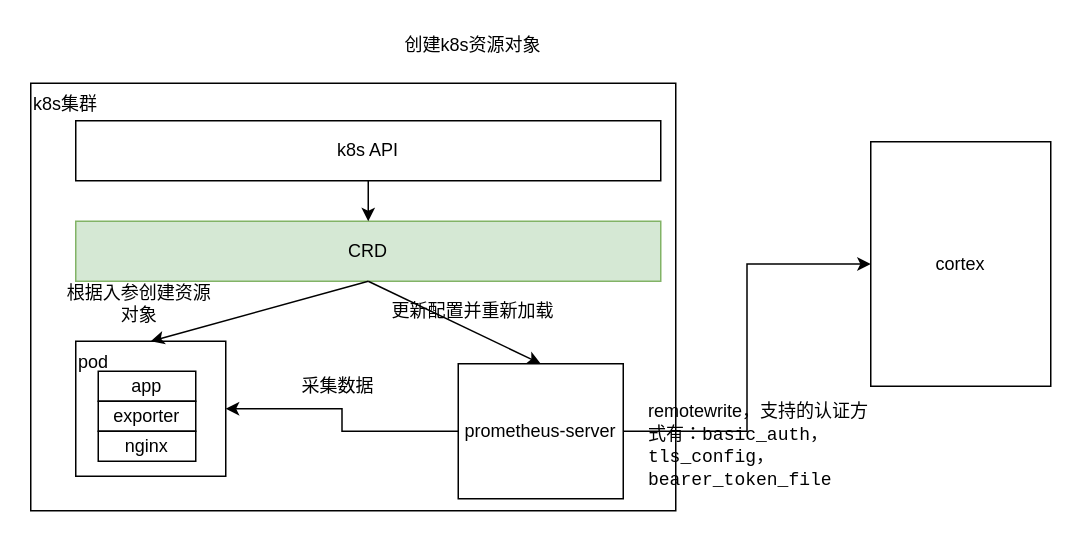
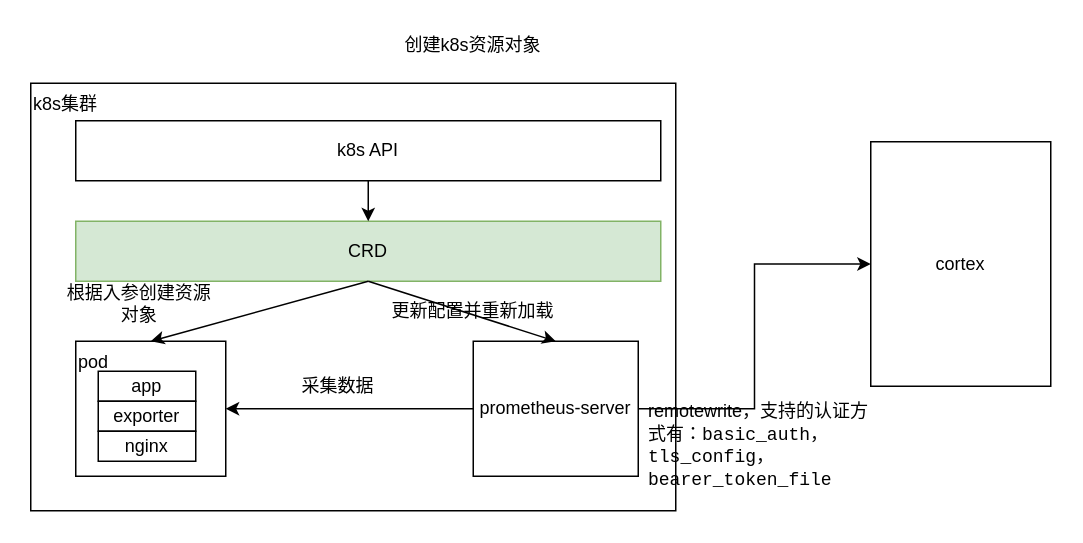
node "prometheus-server": moved (541, 431) -> (556, 409)
